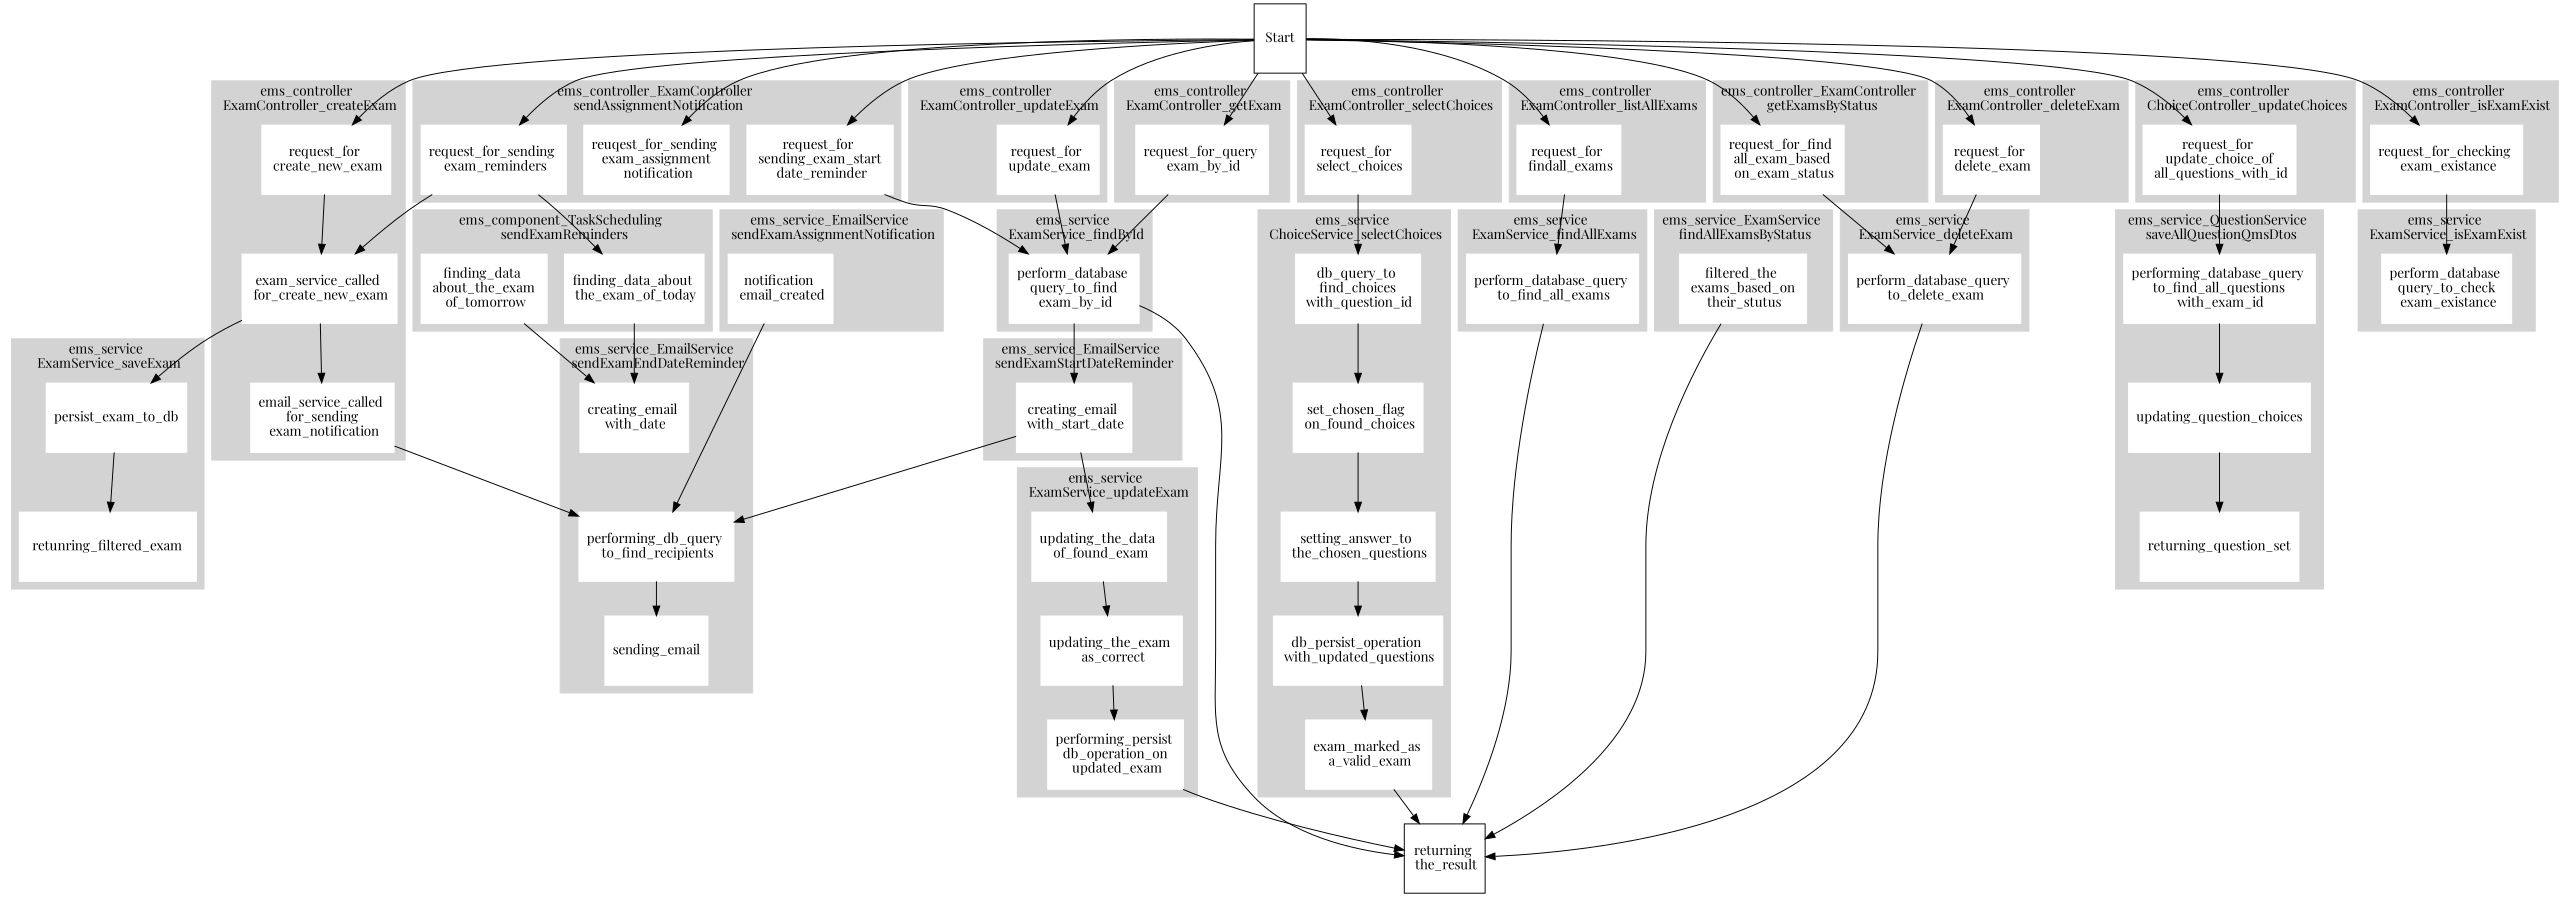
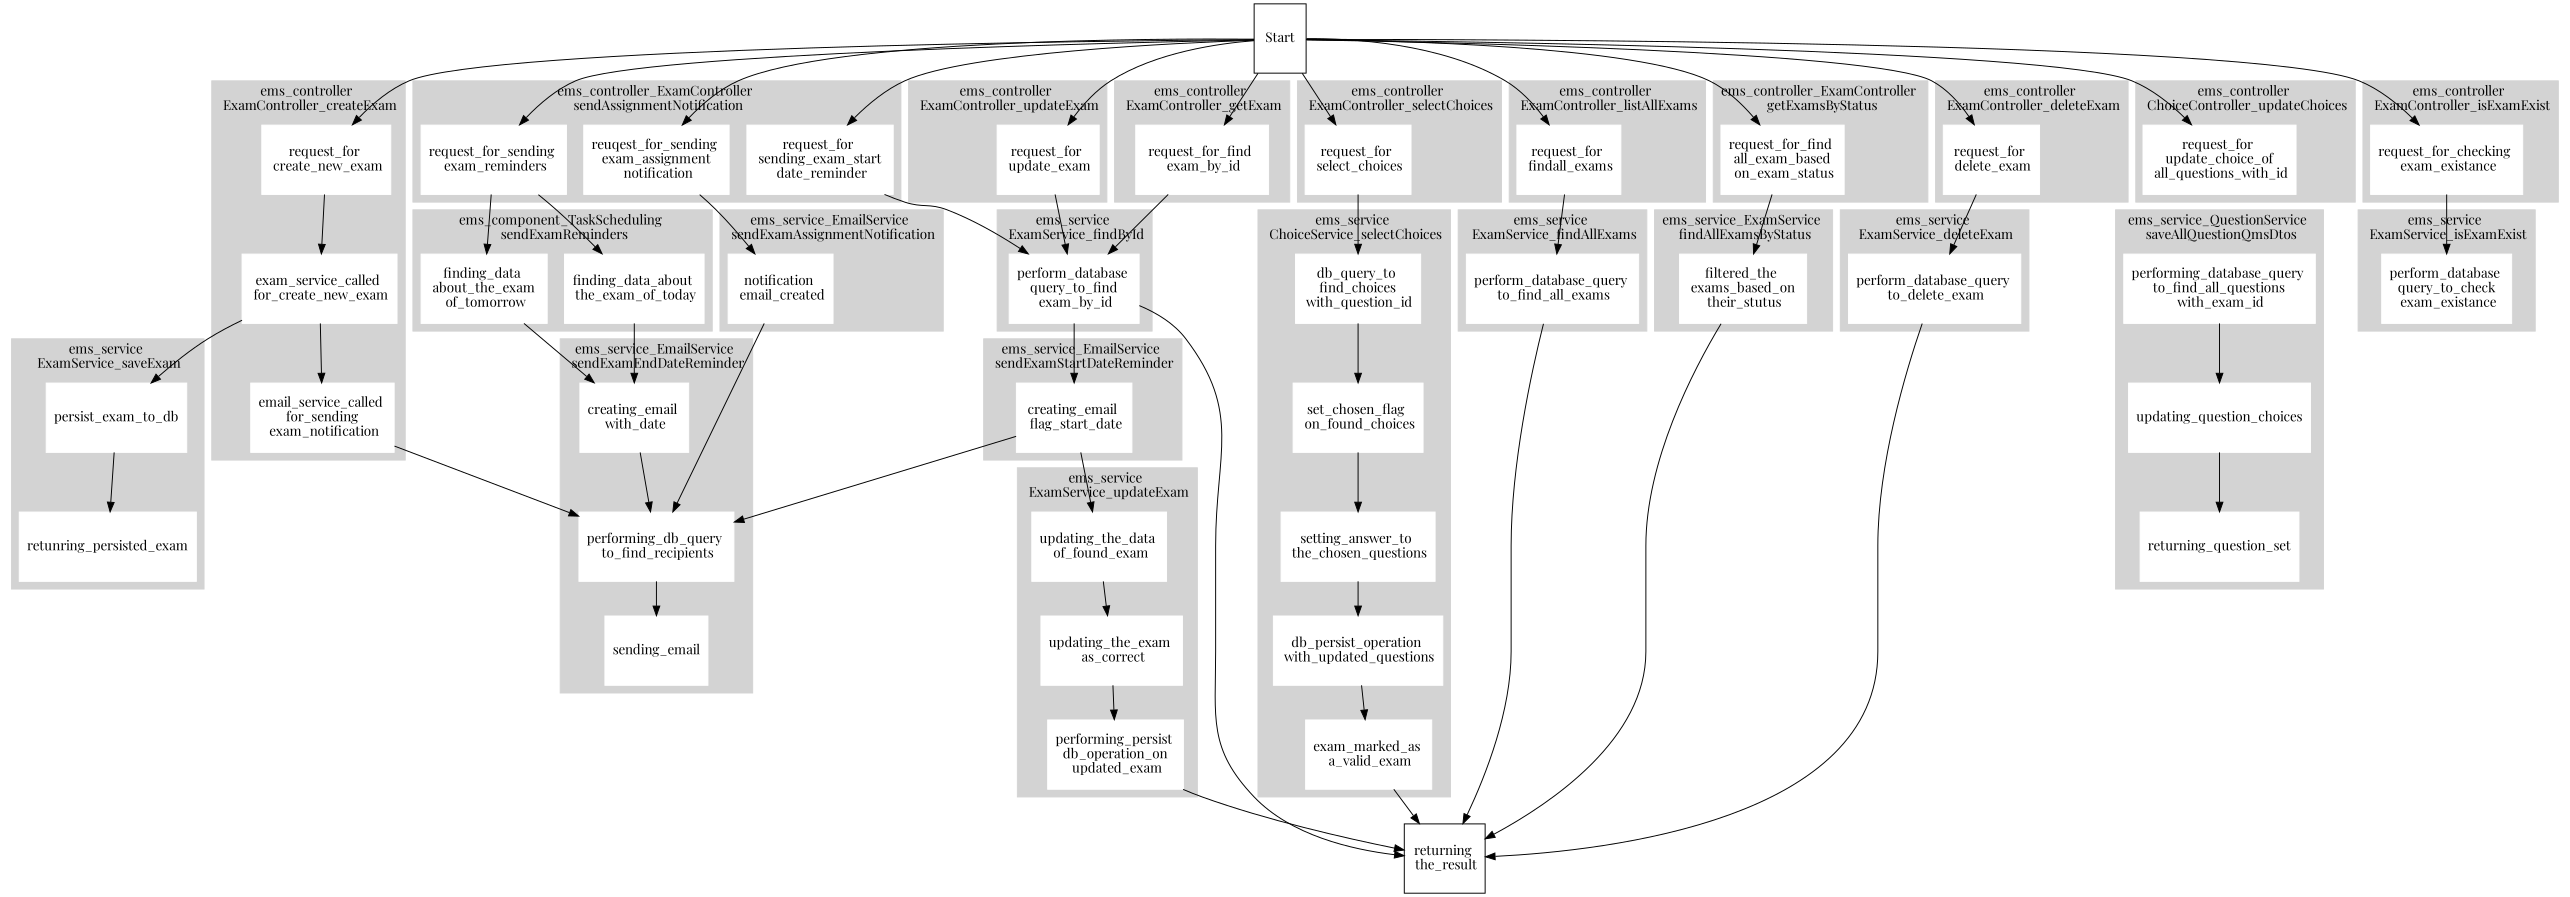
node "request_for_query exam_by_id": label "request_for_query exam_by_id" -> "request_for_find exam_by_id"
edge "request_for_sending exam_reminders" -> "exam_service_called for_create_new_exam": now "request_for_sending exam_reminders" -> "finding_data about_the_exam of_tomorrow"
edge "request_for update_choice_of all_questions_with_id" -> "performing_database_query to_find_all_questions with_exam_id": removed
edge "reuqest_for_sending exam_assignment notification" -> "notification email_created": added
edge "request_for_find all_exam_based on_exam_status" -> "perform_database_query to_delete_exam": now "request_for_find all_exam_based on_exam_status" -> "filtered_the exams_based_on their_stutus"
node "creating_email with_start_date": label "creating_email with_start_date" -> "creating_email flag_start_date"
edge "creating_email with_date" -> "performing_db_query to_find_recipients": added
node "retunring_filtered_exam": label "retunring_filtered_exam" -> "retunring_persisted_exam"
